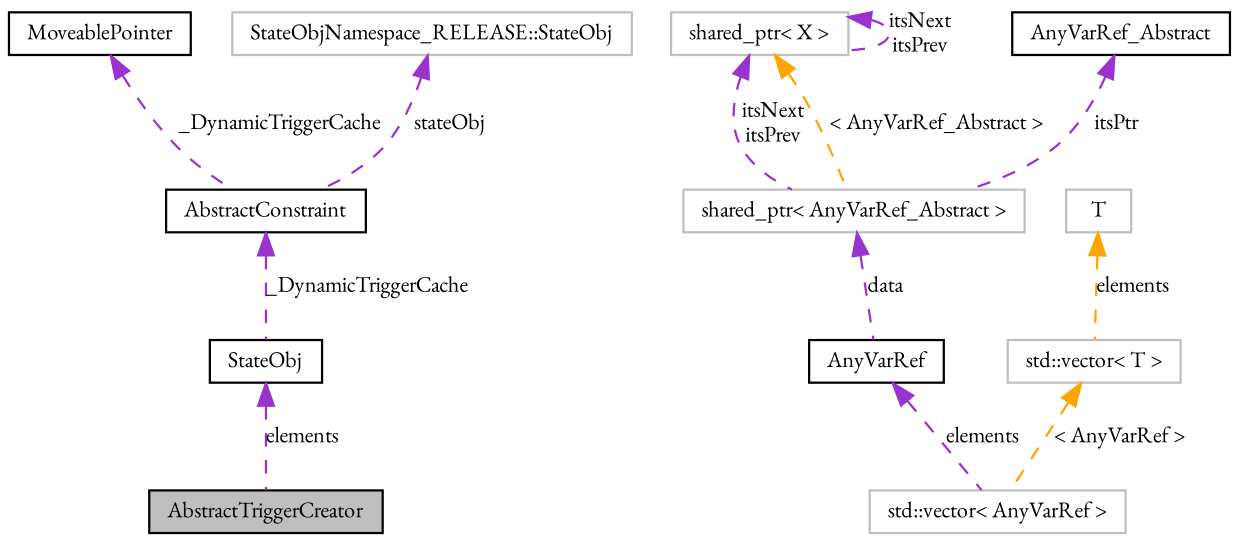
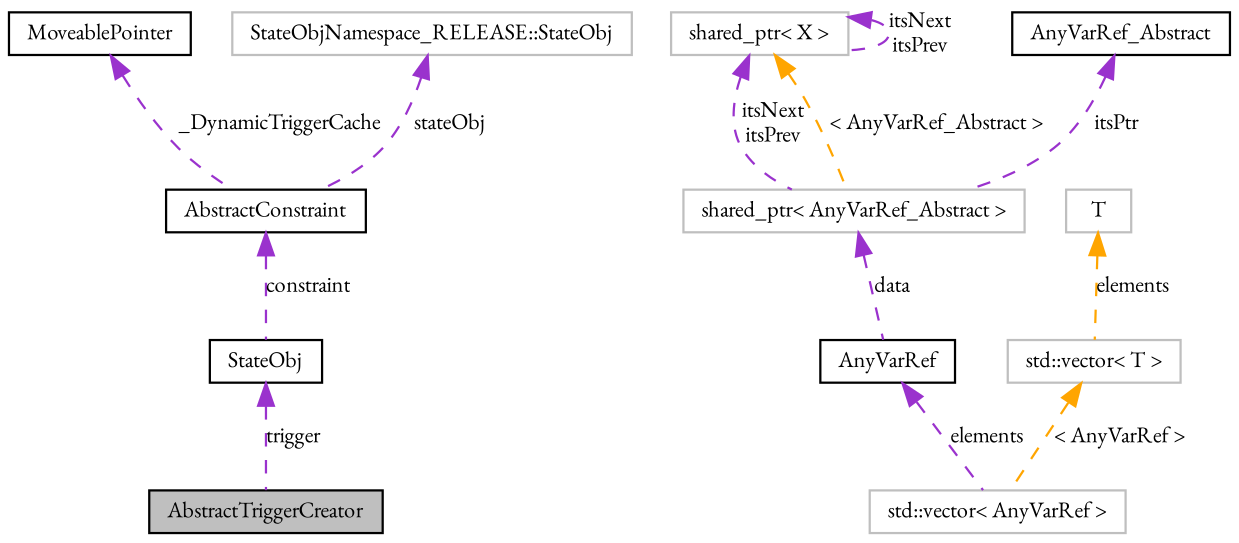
edge "StateObj" -> "AbstractConstraint": label "_DynamicTriggerCache" -> "constraint"
edge "AbstractTriggerCreator" -> "StateObj": label "elements" -> "trigger"
